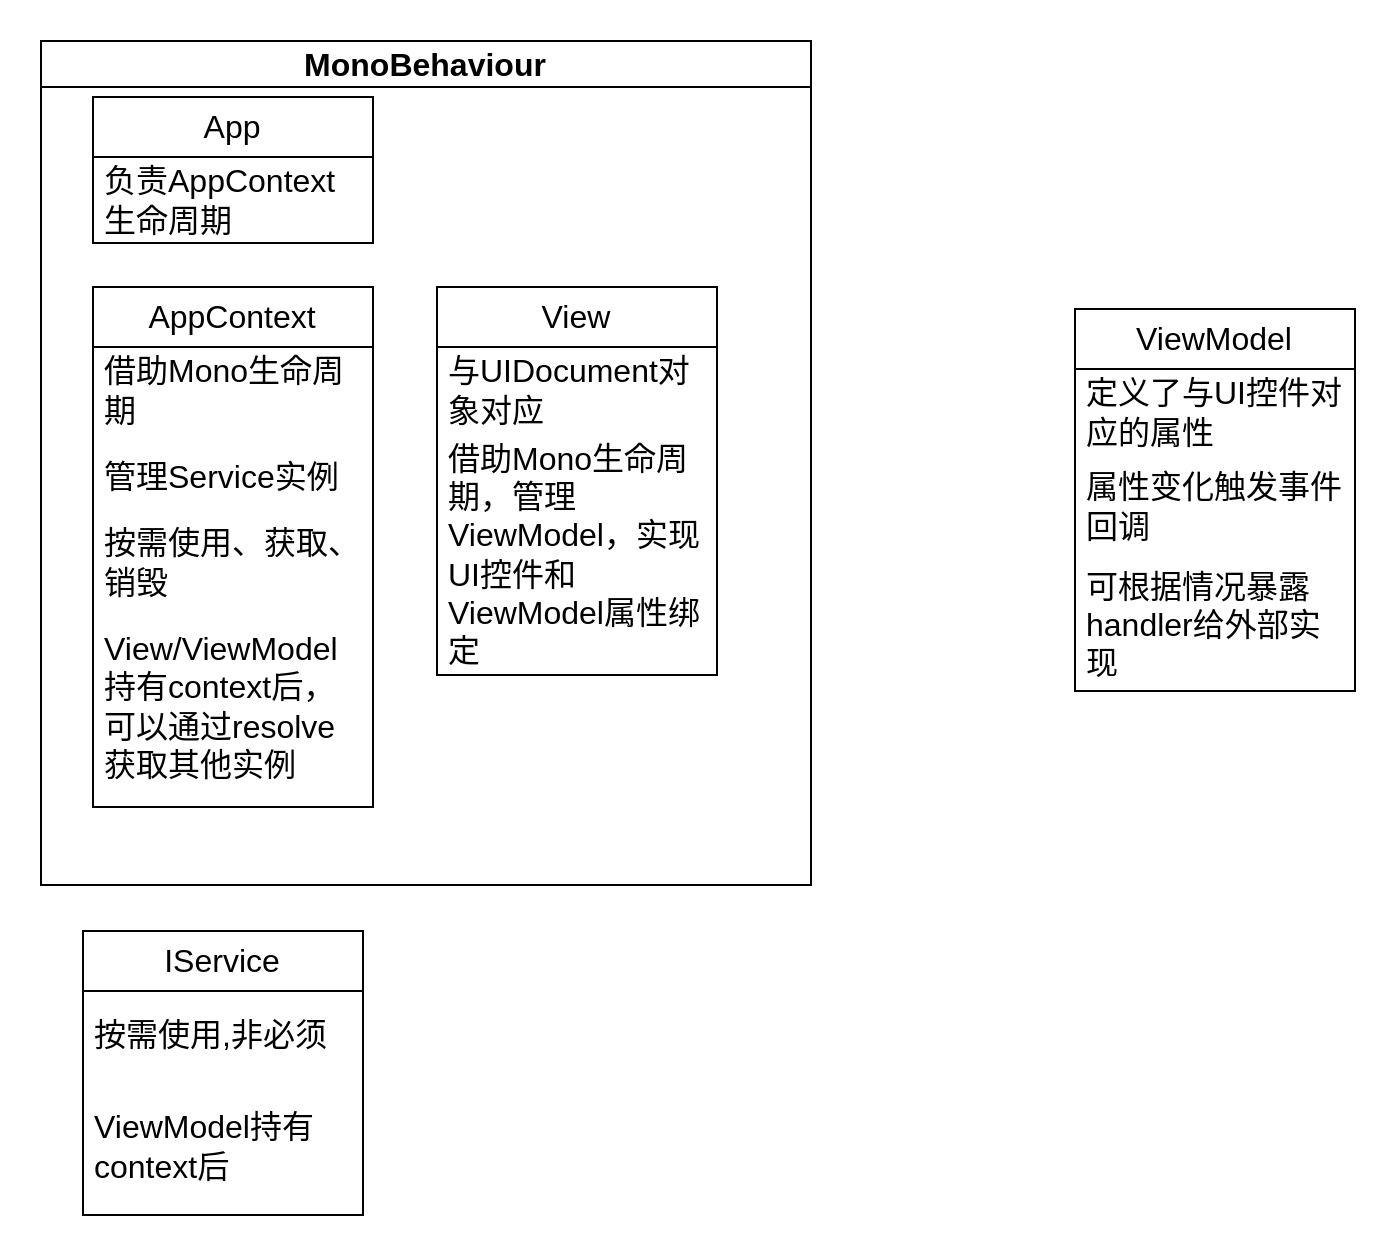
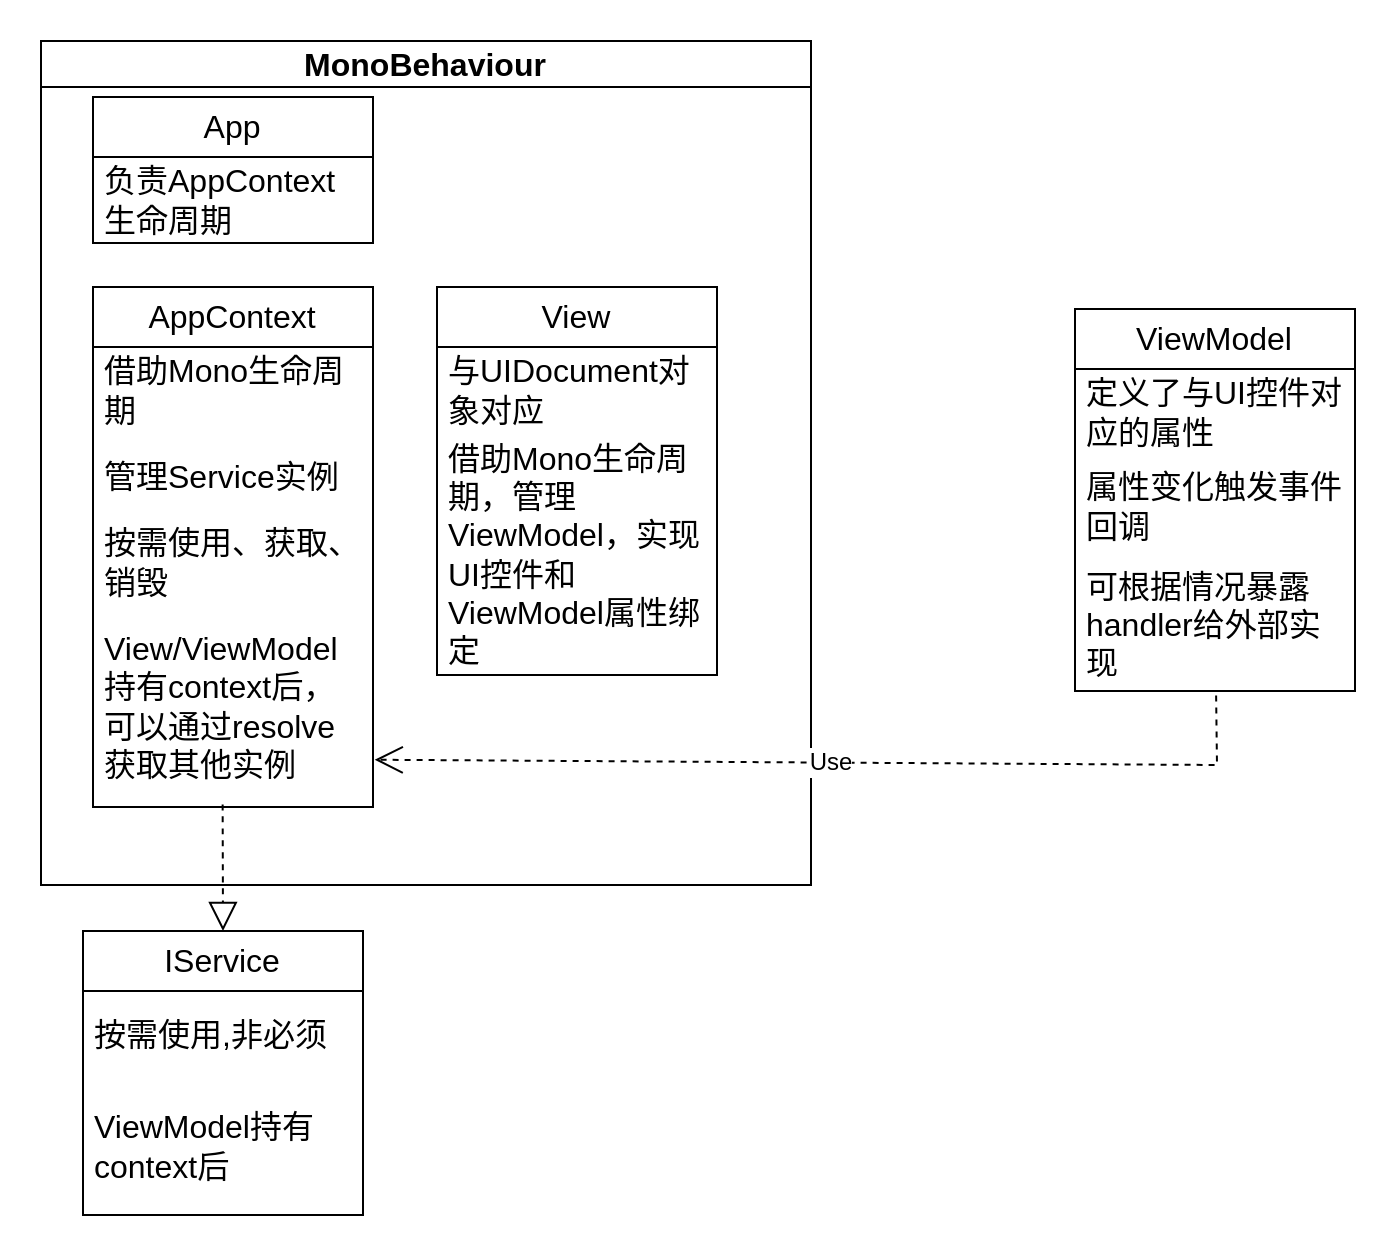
edge "可根据情况暴露handler给外部实现" -> "View/ViewModel持有context后，可以通过resolve获取其他实例": added, label "Use"
edge "View/ViewModel持有context后，可以通过resolve获取其他实例" -> "IService": added
